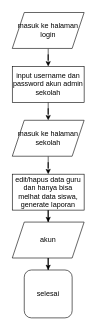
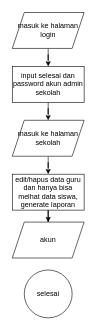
node "input username dan password akun admin sekolah": label "input username dan password akun admin sekolah" -> "input selesai dan password akun admin sekolah"
edge "akun" -> "selesai": removed
node "selesai": shape rounded rectangle -> ellipse
